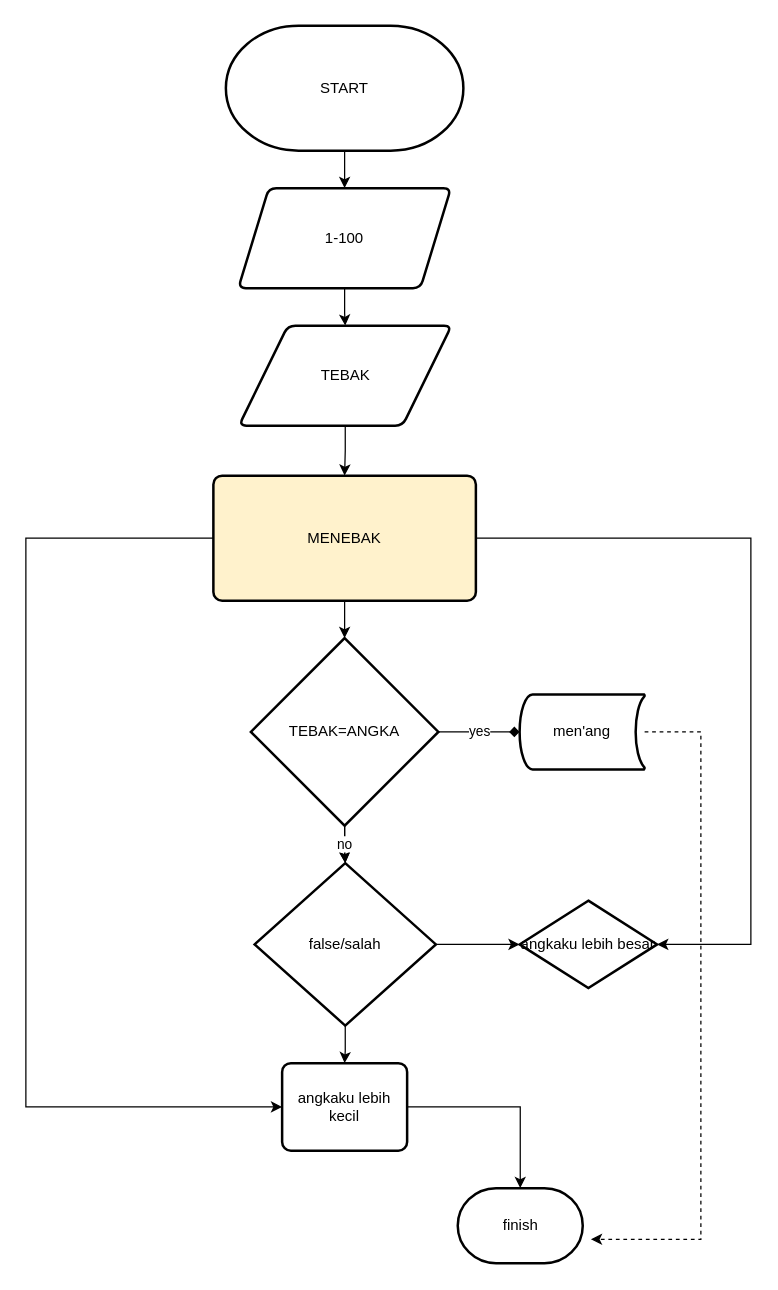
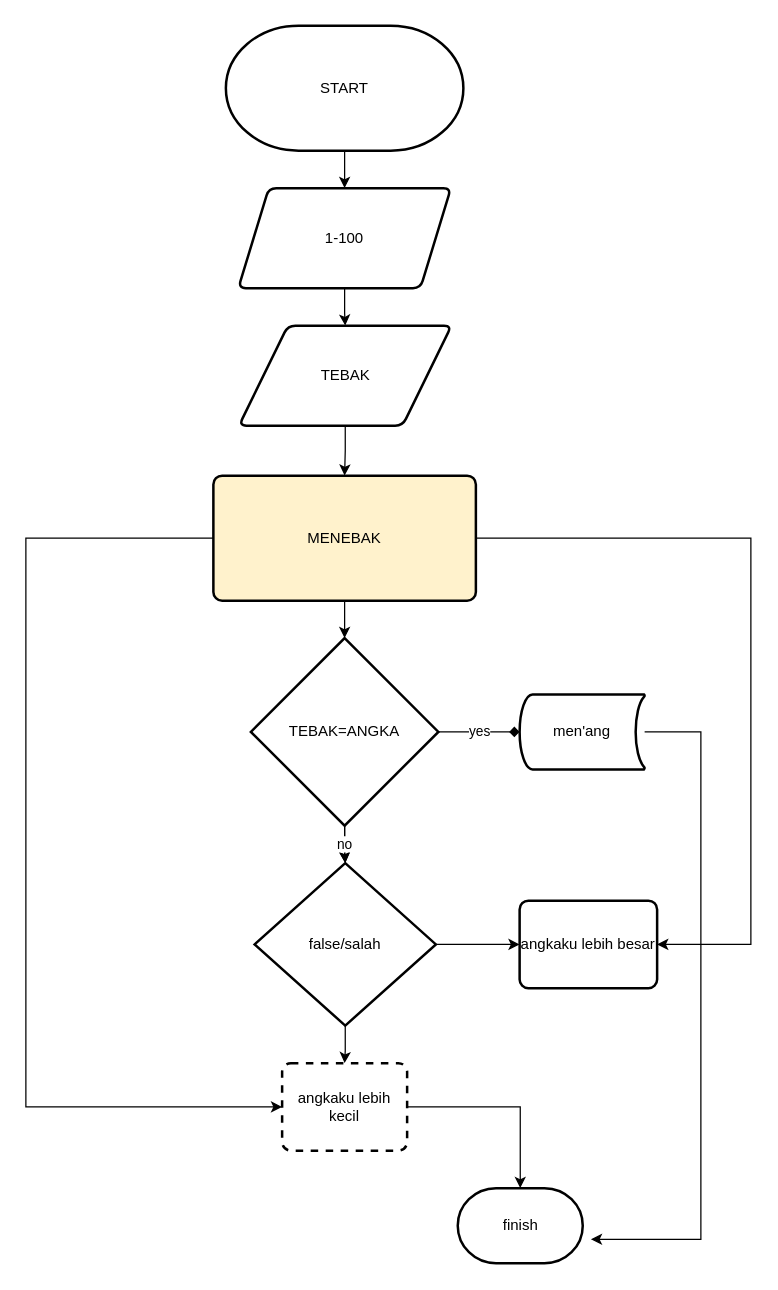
node "angkaku lebih besar": shape diamond -> rounded rectangle
edge "men'ang" -> "finish": style dashed -> solid
node "angkaku lebih kecil": style solid -> dashed
